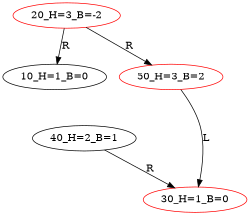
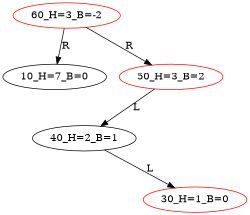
node "20_H=3_B=-2": label "20_H=3_B=-2" -> "60_H=3_B=-2"
node "10_H=1_B=0": label "10_H=1_B=0" -> "10_H=7_B=0"
edge "50_H=3_B=2" -> "30_H=1_B=0": now "50_H=3_B=2" -> "40_H=2_B=1"
edge "40_H=2_B=1" -> "30_H=1_B=0": label "R" -> "L"
